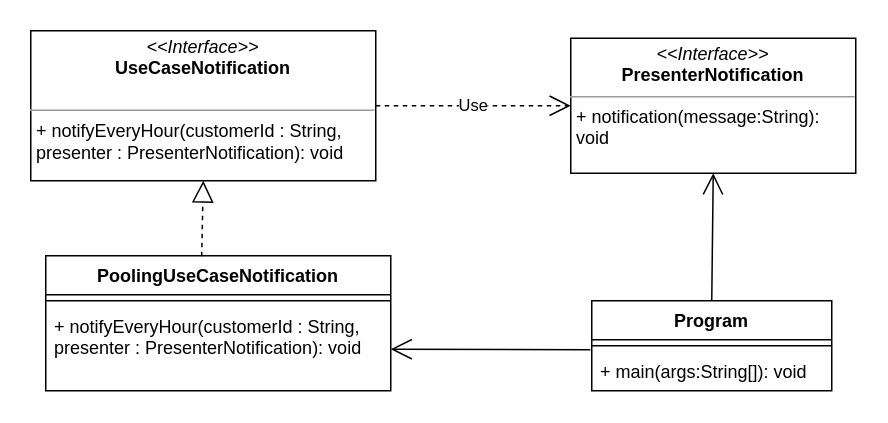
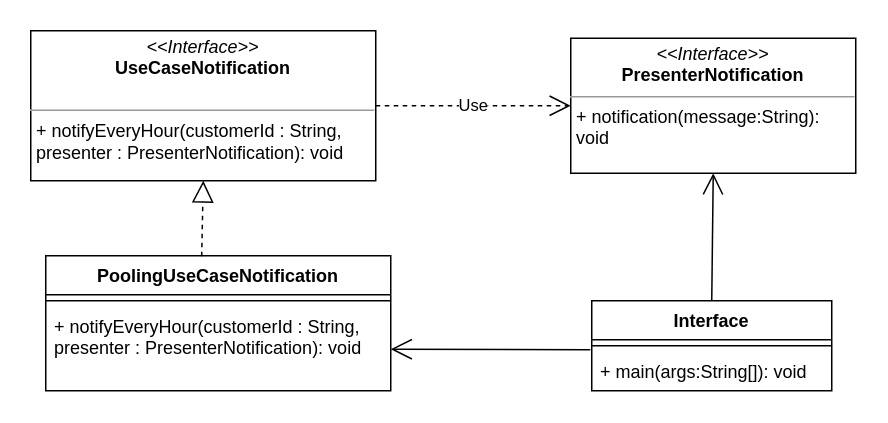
node "Program": label "Program" -> "Interface"
